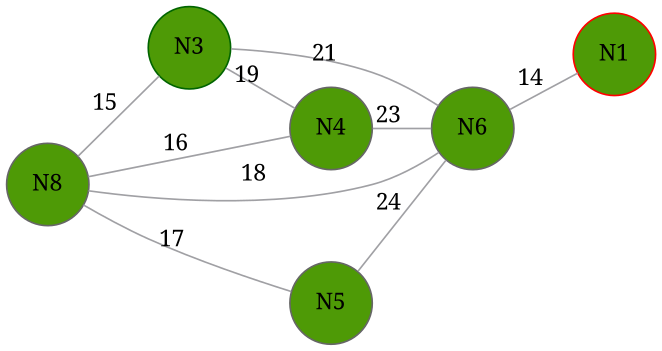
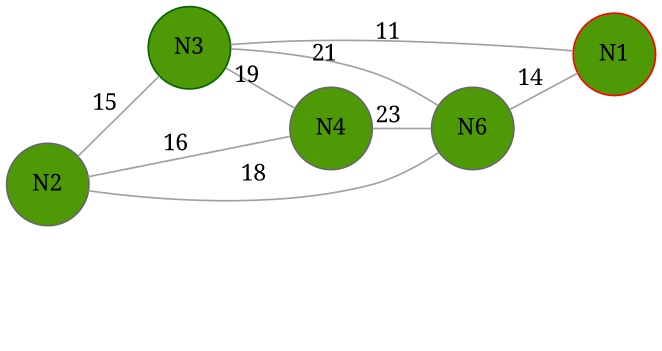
edge "N3" -- "N1": added, label "11"
node "N8": label "N8" -> "N2"
node "N5": removed
